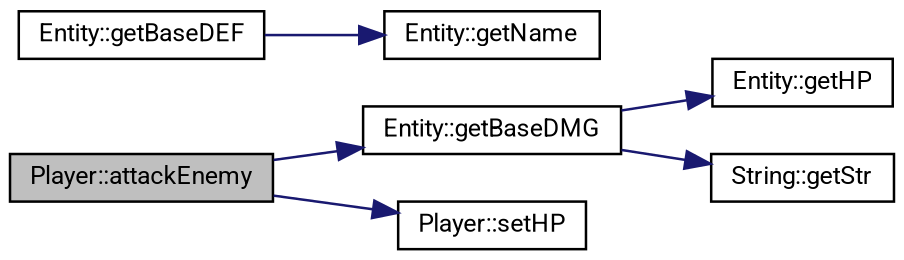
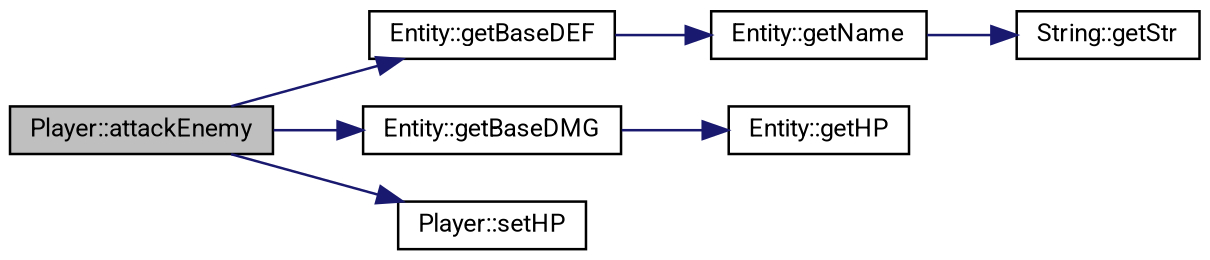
edge "Player::attackEnemy" -> "Entity::getBaseDEF": added
edge "Entity::getBaseDMG" -> "String::getStr": now "Entity::getName" -> "String::getStr"
